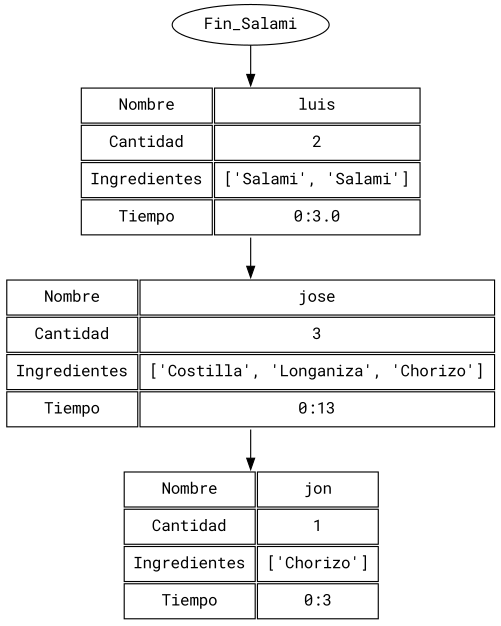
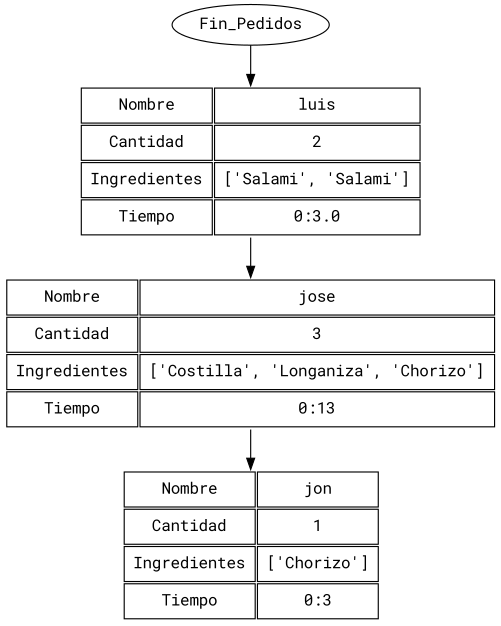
node "Fin_Salami": label "Fin_Salami" -> "Fin_Pedidos"
